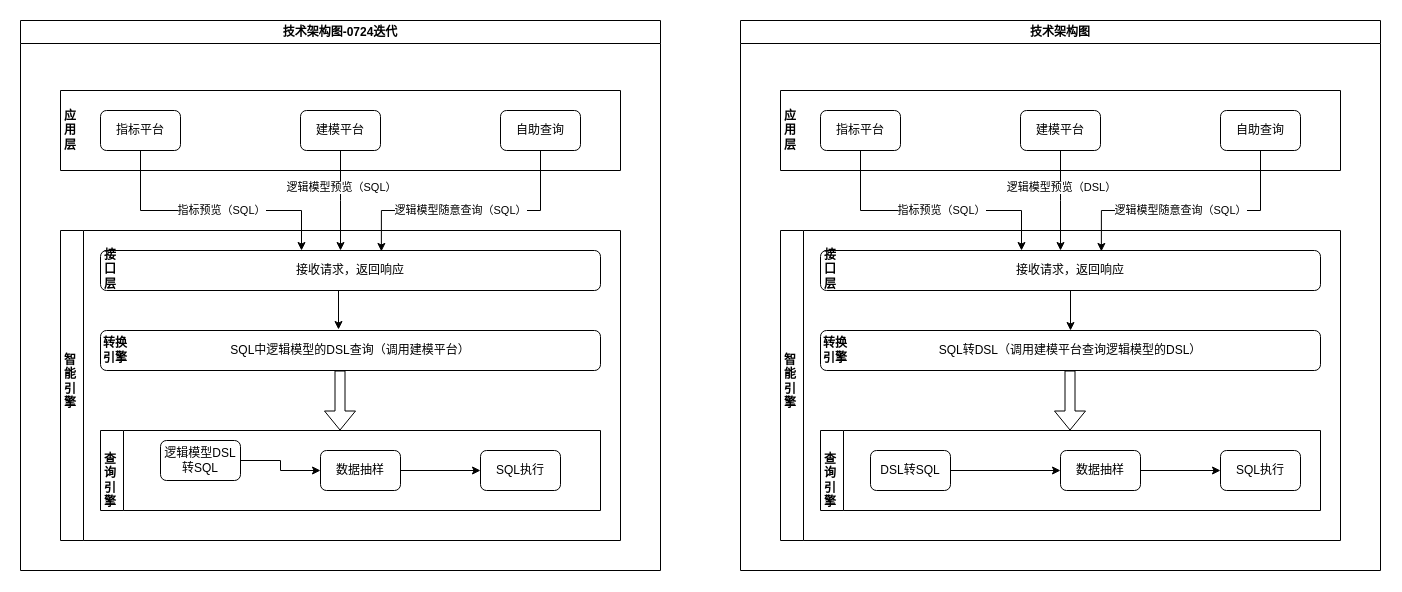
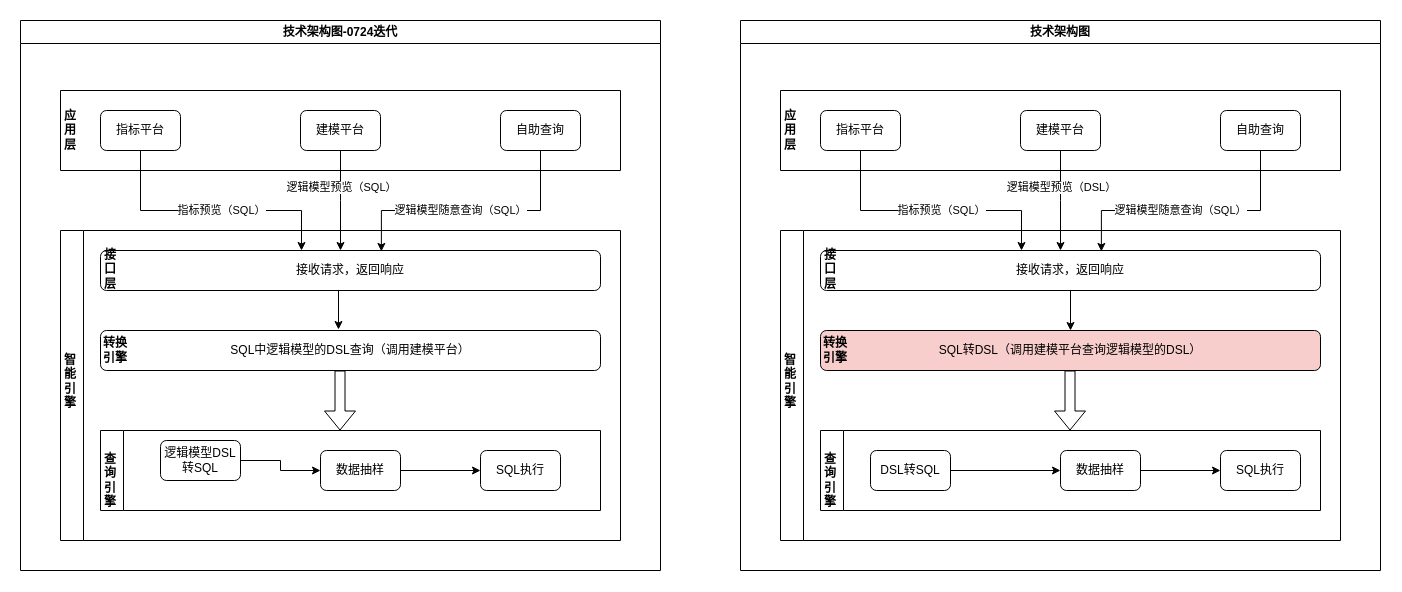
node "SQL转DSL（调用建模平台查询逻辑模型的DSL）": fillcolor #ffffff -> #f8cecc
